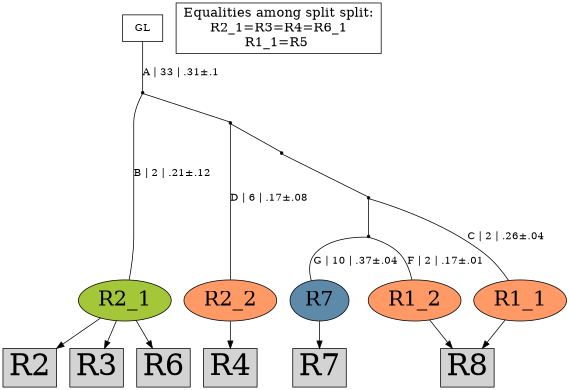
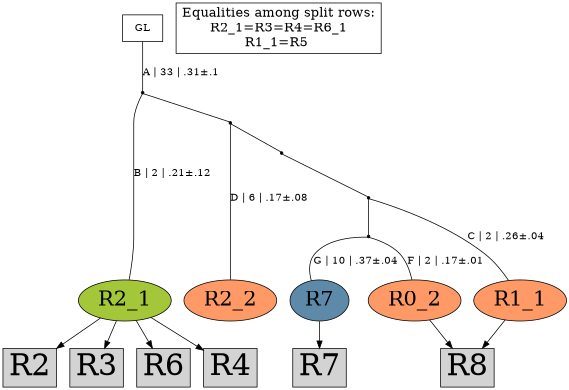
node "Equalities among split split: R2_1=R3=R4=R6_1 R1_1=R5": label "Equalities among split split: R2_1=R3=R4=R6_1 R1_1=R5" -> "Equalities among split rows: R2_1=R3=R4=R6_1 R1_1=R5"
node "R1_2": label "R1_2" -> "R0_2"
edge "R2_2" -> "R4": now "R2_1" -> "R4"
